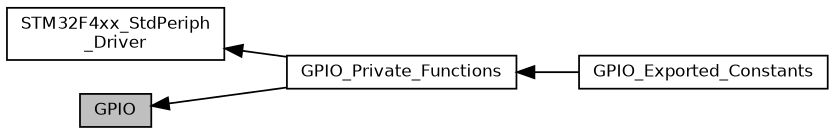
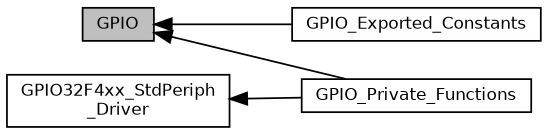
node "STM32F4xx_StdPeriph _Driver": label "STM32F4xx_StdPeriph _Driver" -> "GPIO32F4xx_StdPeriph _Driver"
edge "GPIO_Exported_Constants" -> "GPIO_Private_Functions": now "GPIO_Exported_Constants" -> "GPIO"
